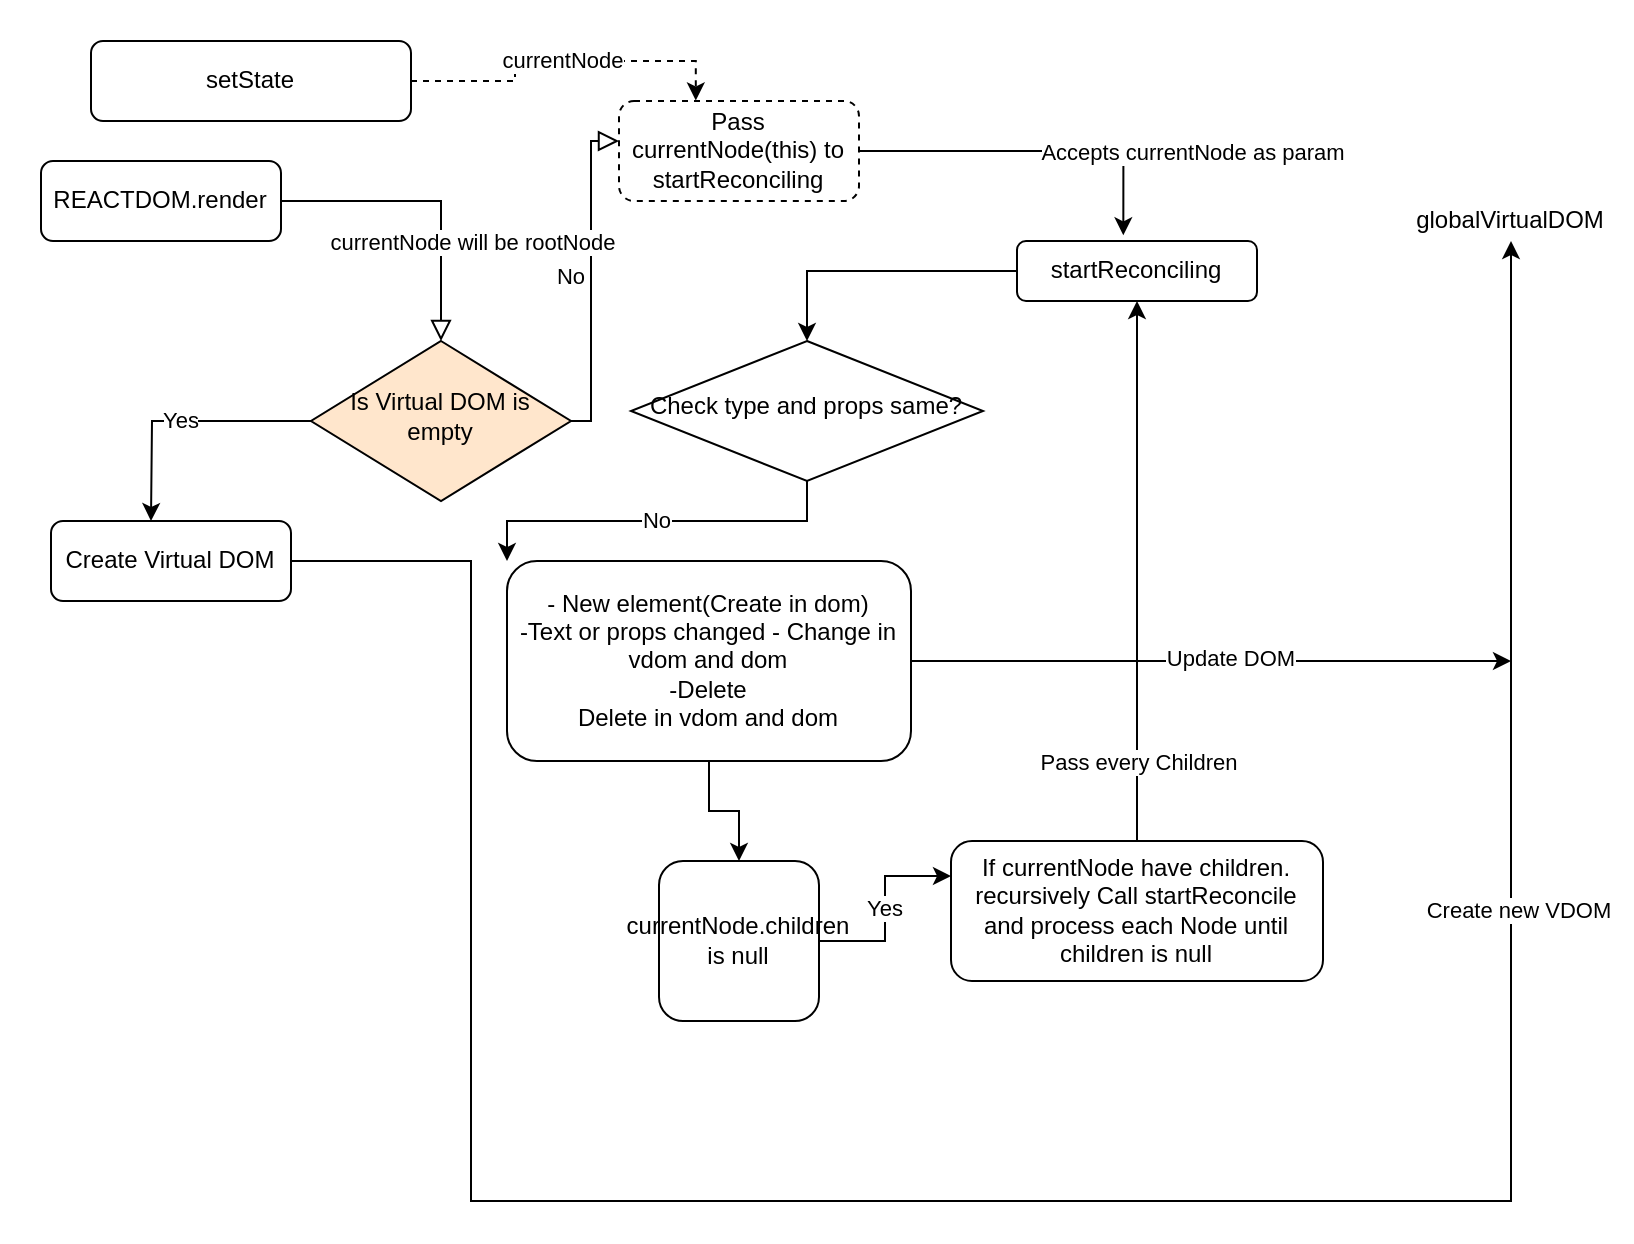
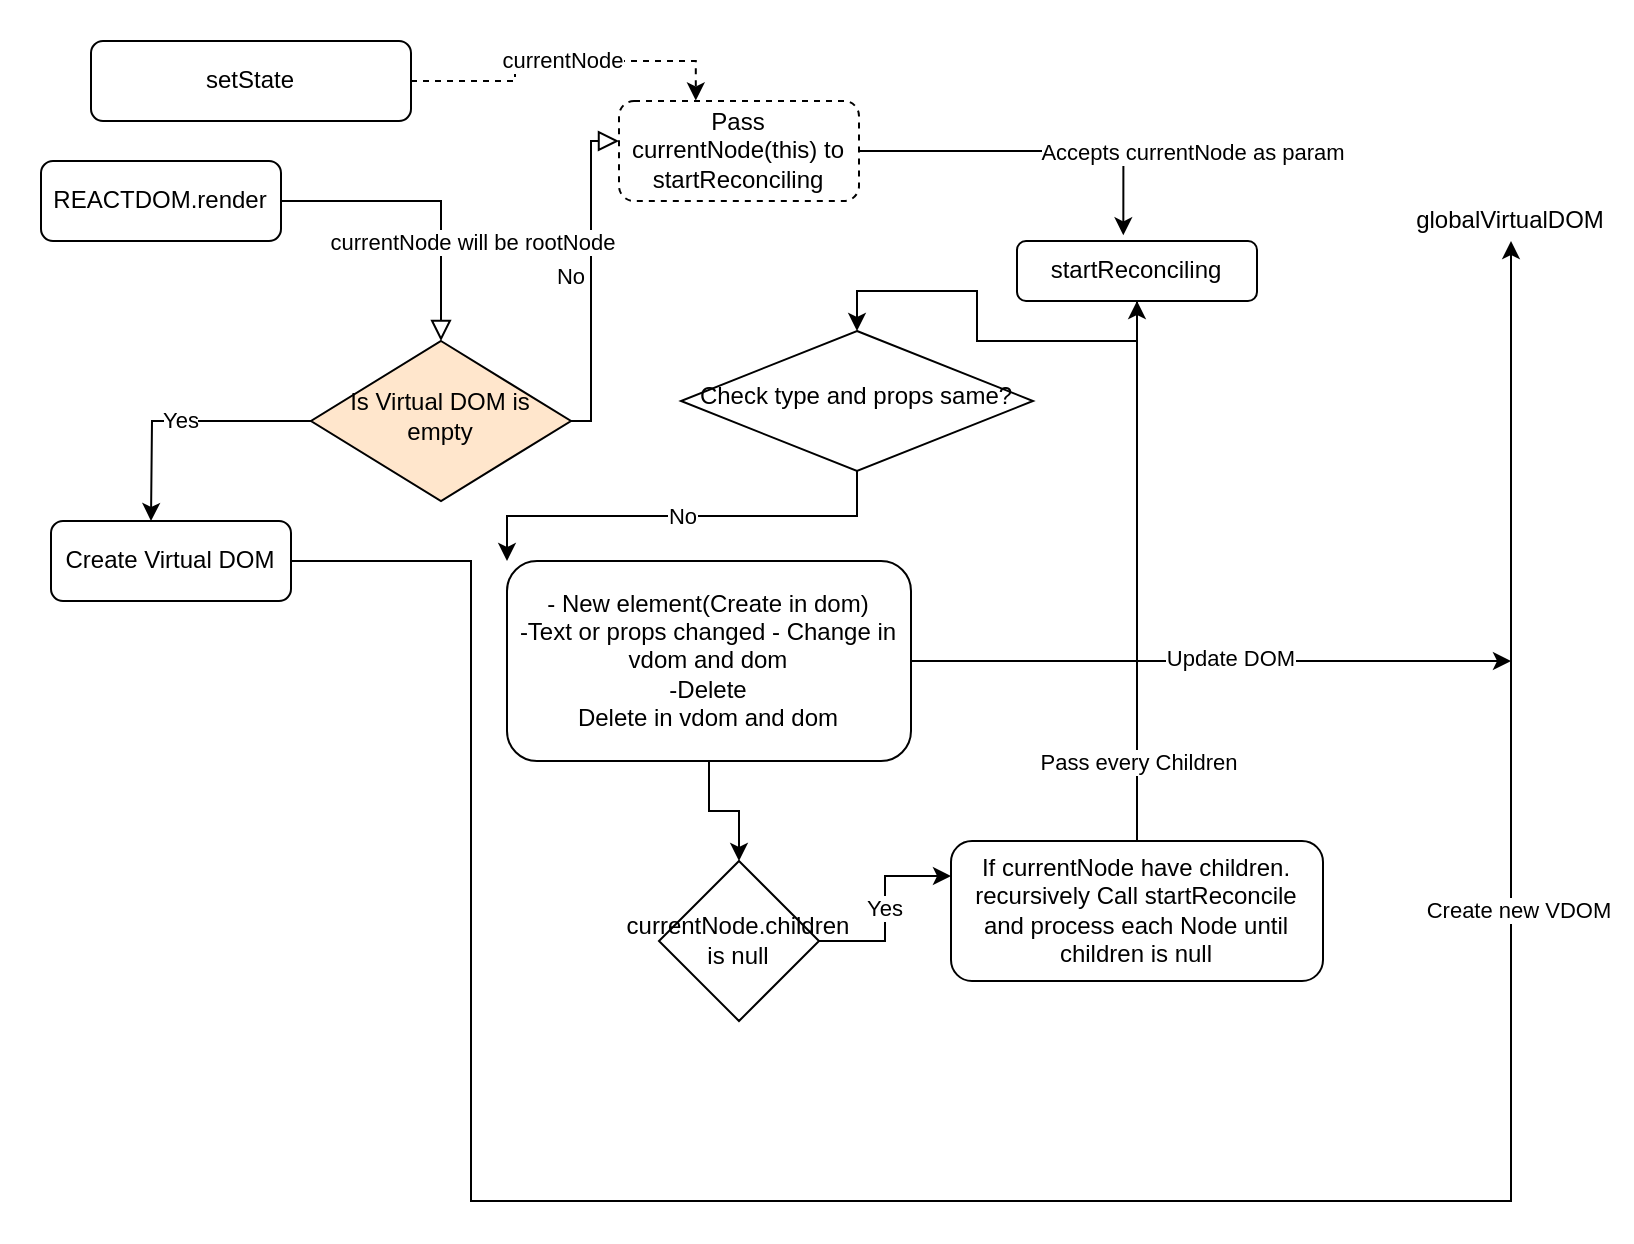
node "Check type and props same?": moved (807, 411) -> (857, 401)
node "currentNode.children is null": shape rounded rectangle -> diamond
